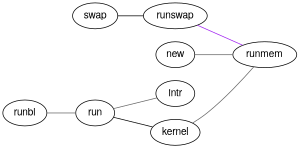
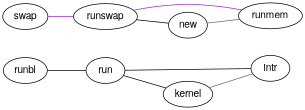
edge "swap" -- "runswap": color black -> purple
edge "runswap" -- "new": added
edge "runmem" -- "kernel": now "intr" -- "kernel"
edge "intr" -- "run": color gray40 -> black
edge "runbl" -- "run": color gray40 -> black
